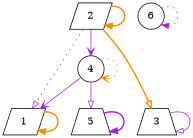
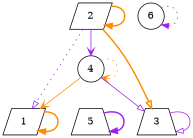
edge "4" -> "1": color purple -> darkorange
edge "4" -> "5": now "4" -> "3"
